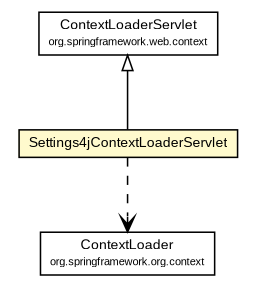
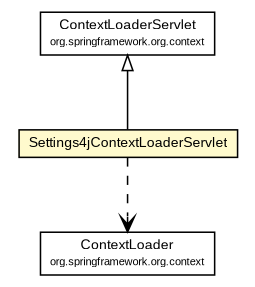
node "ContextLoaderServlet": text "org.springframework.web.context" -> "org.springframework.org.context"
